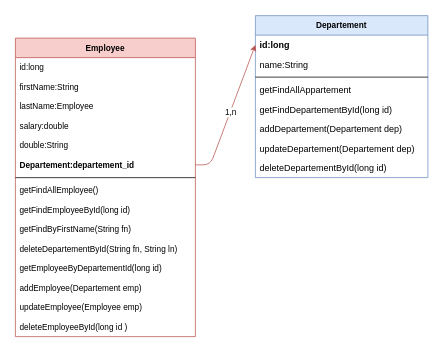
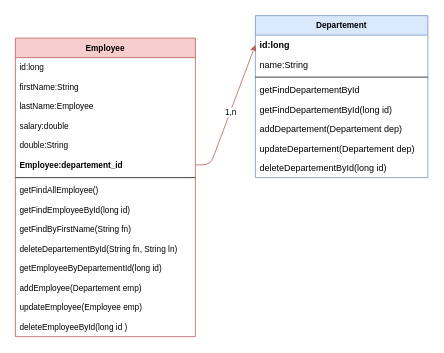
node "getFindAllAppartement": label "getFindAllAppartement" -> "getFindDepartementById"
node "Departement:departement_id": label "Departement:departement_id" -> "Employee:departement_id"
